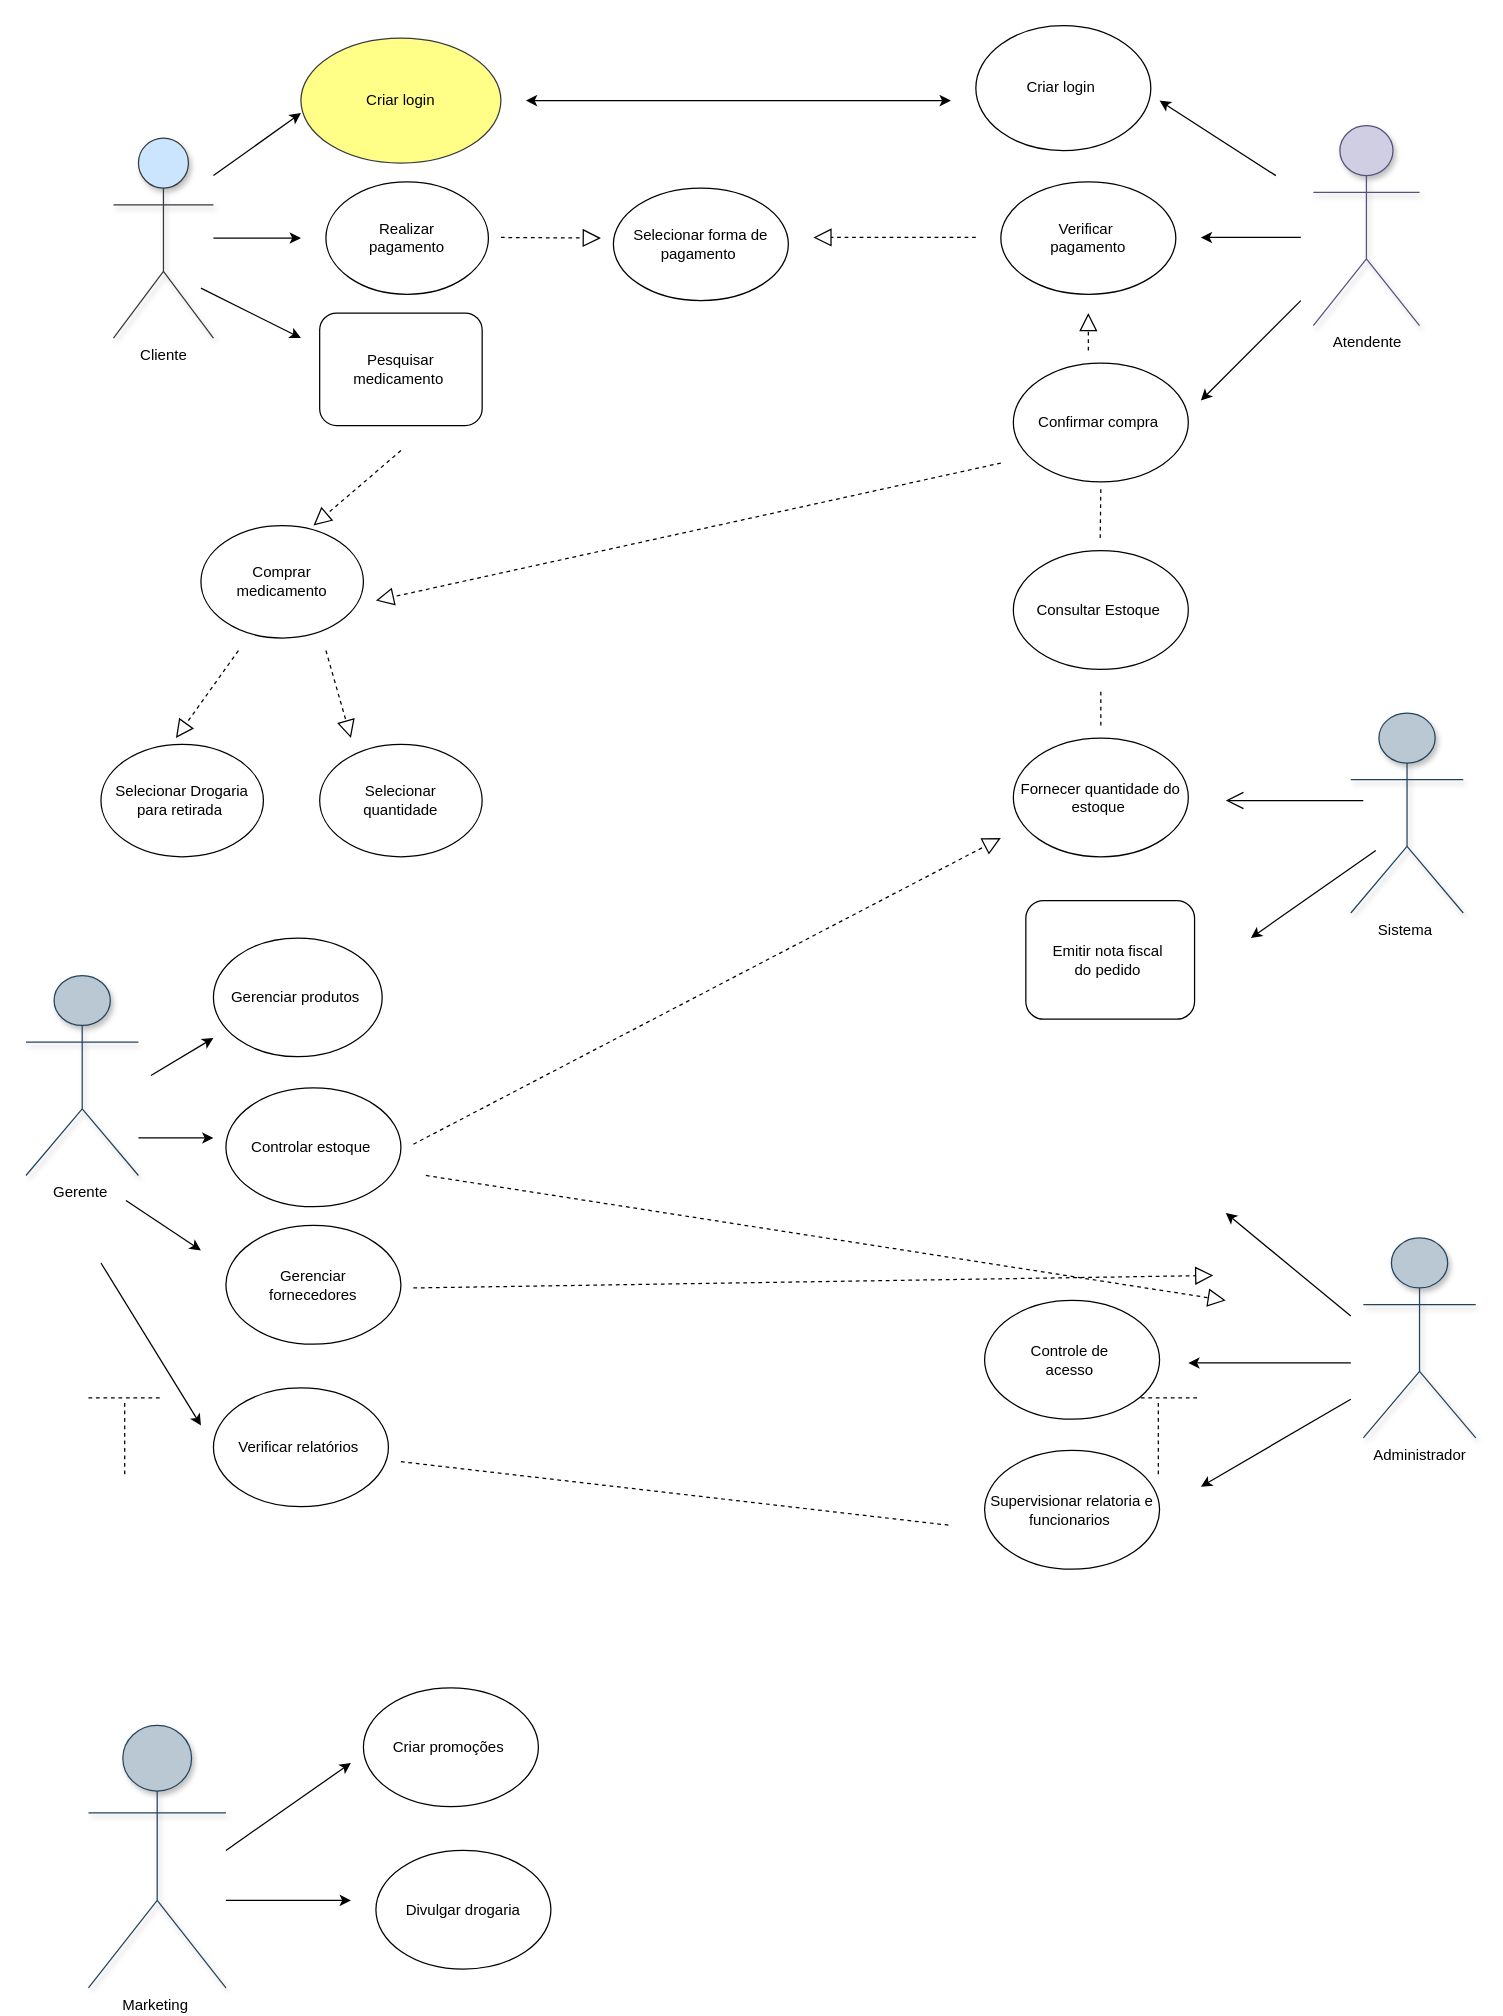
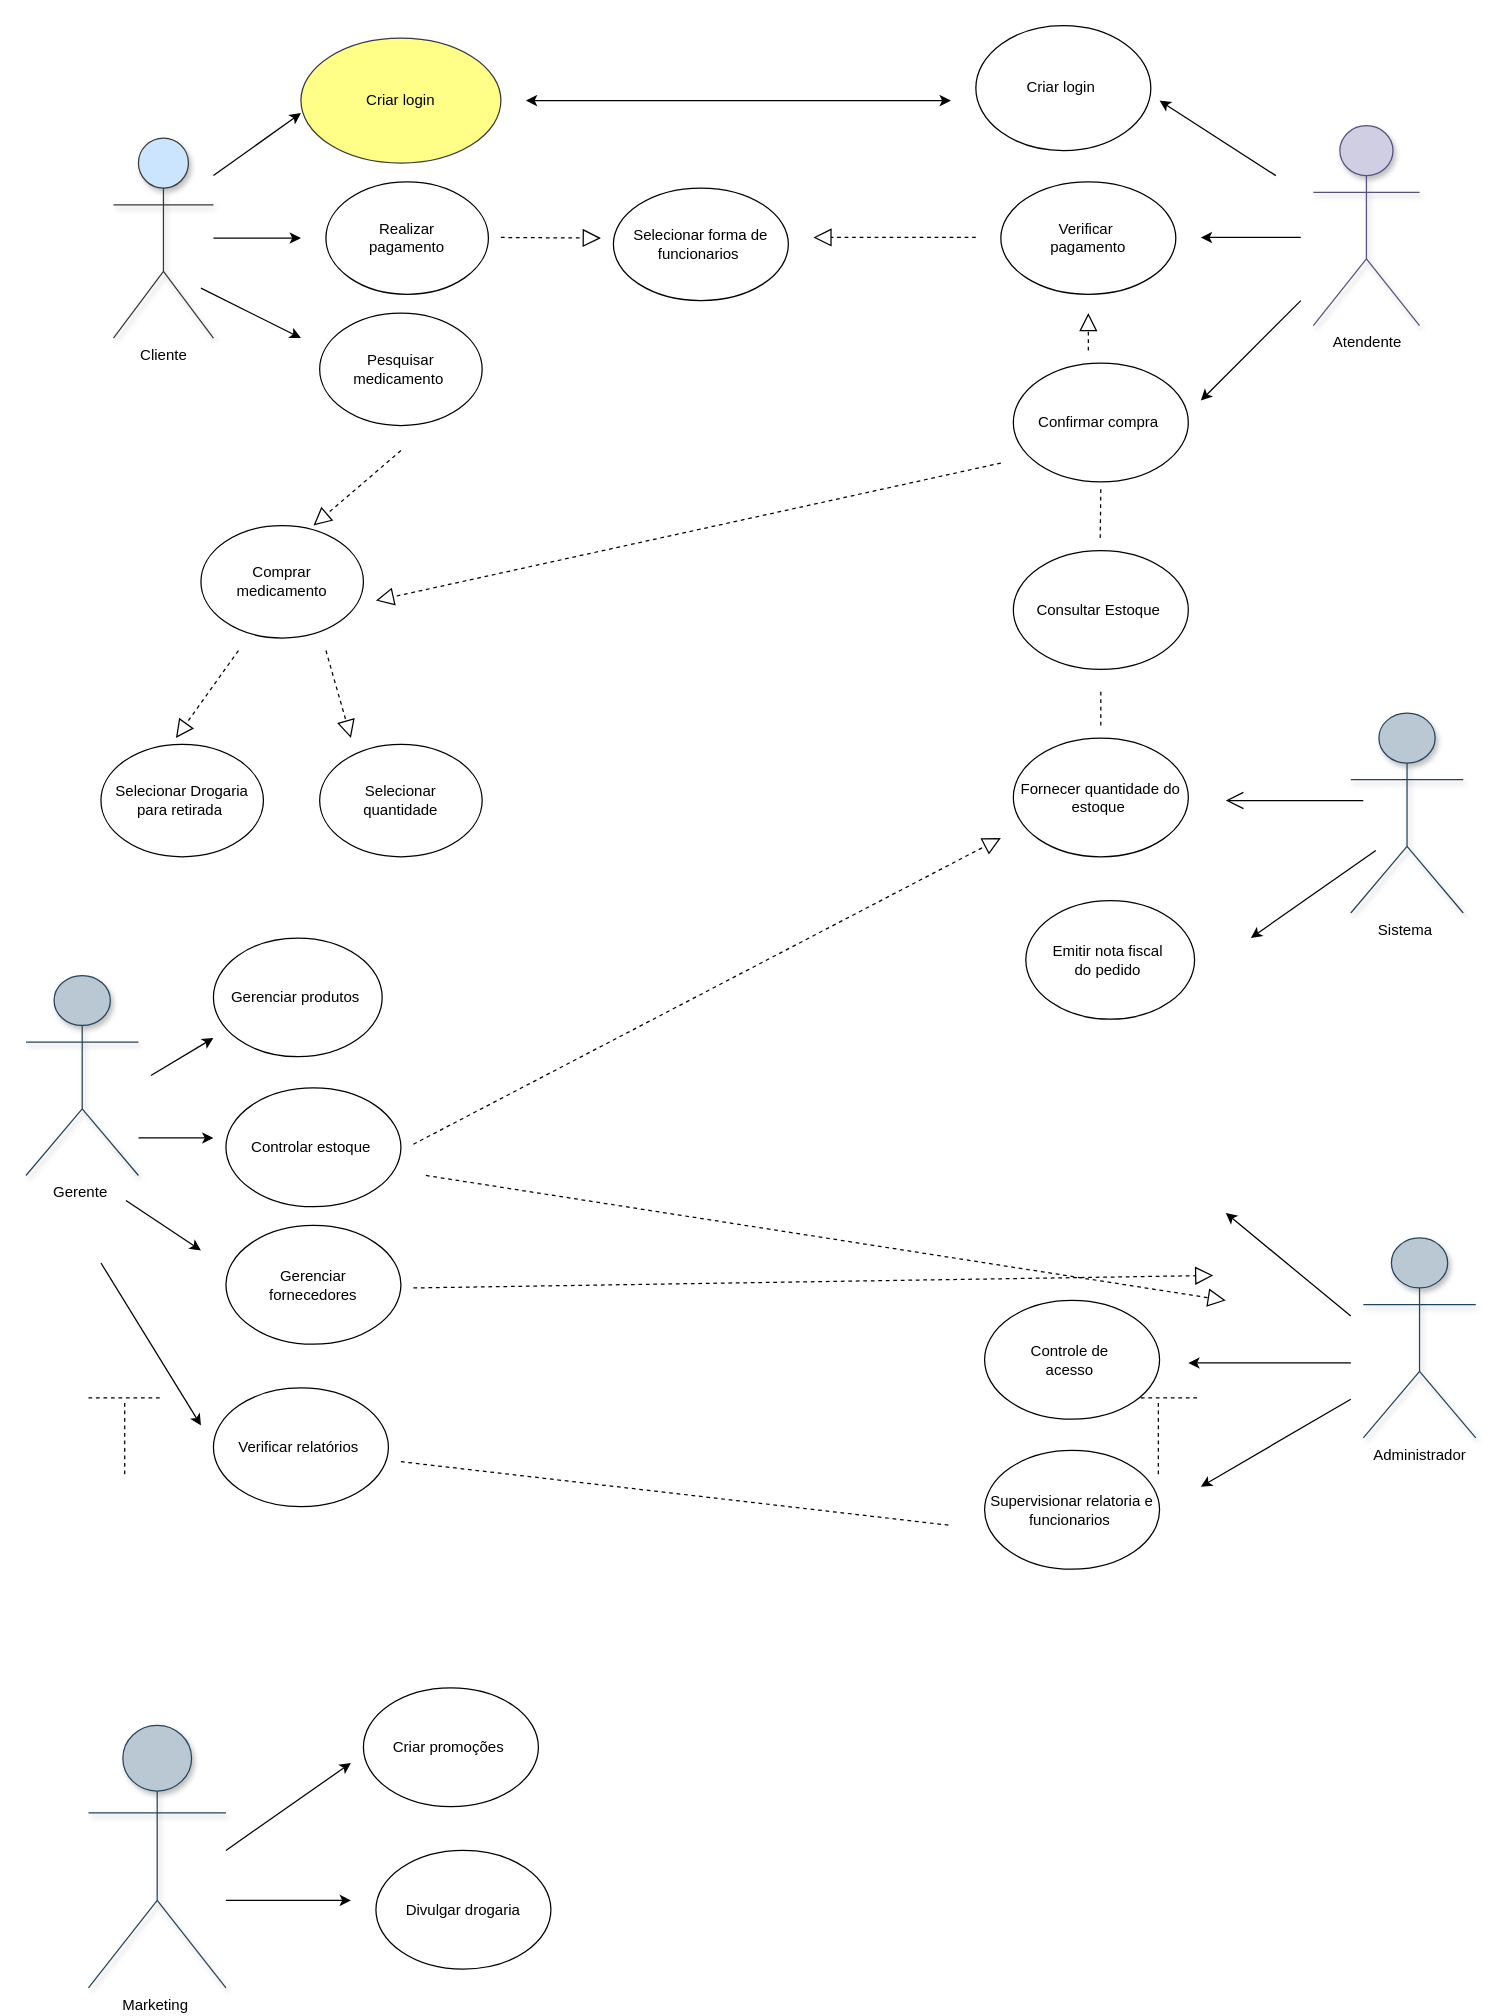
node "Selecionar forma de pagamento": label "Selecionar forma de pagamento" -> "Selecionar forma de funcionarios"
node "Pesquisar medicamento": shape rounded rectangle -> ellipse
node "Emitir nota fiscal do pedido": shape rounded rectangle -> ellipse
